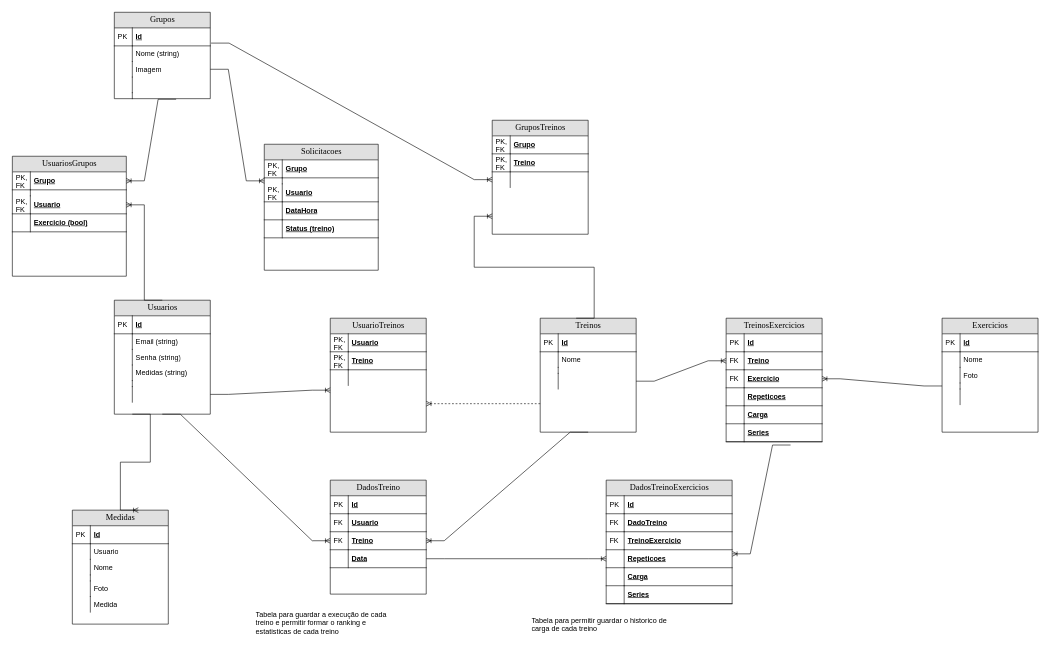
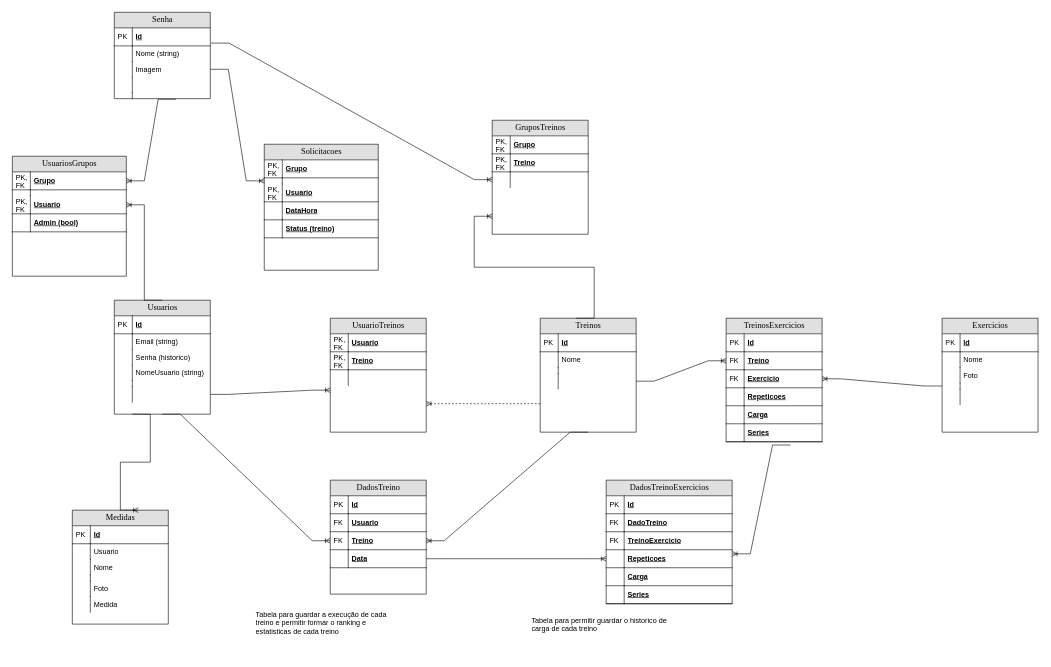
node "Grupos": label "Grupos" -> "Senha"
node "Exercicio (bool)": label "Exercicio (bool)" -> "Admin (bool)"
node "Senha (string)": label "Senha (string)" -> "Senha (historico)"
node "Medidas (string)": label "Medidas (string)" -> "NomeUsuario (string)"
